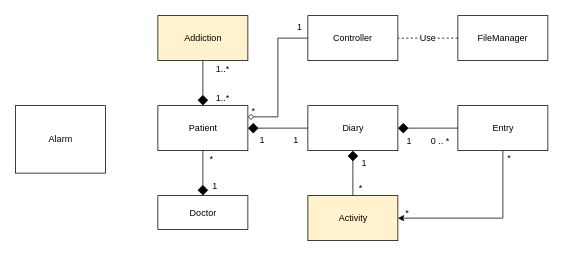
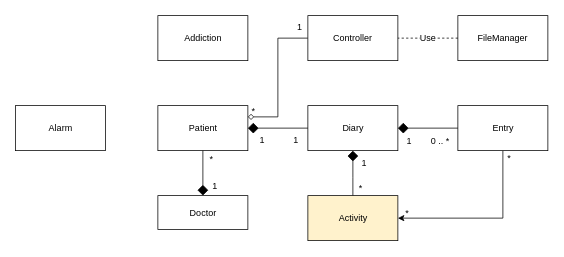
node "Addiction": fillcolor #fff2cc -> #ffffff
edge "Addiction" -> "Patient": removed, labels "1..*", "1..*"
node "Alarm": size 90x68 -> 90x45
